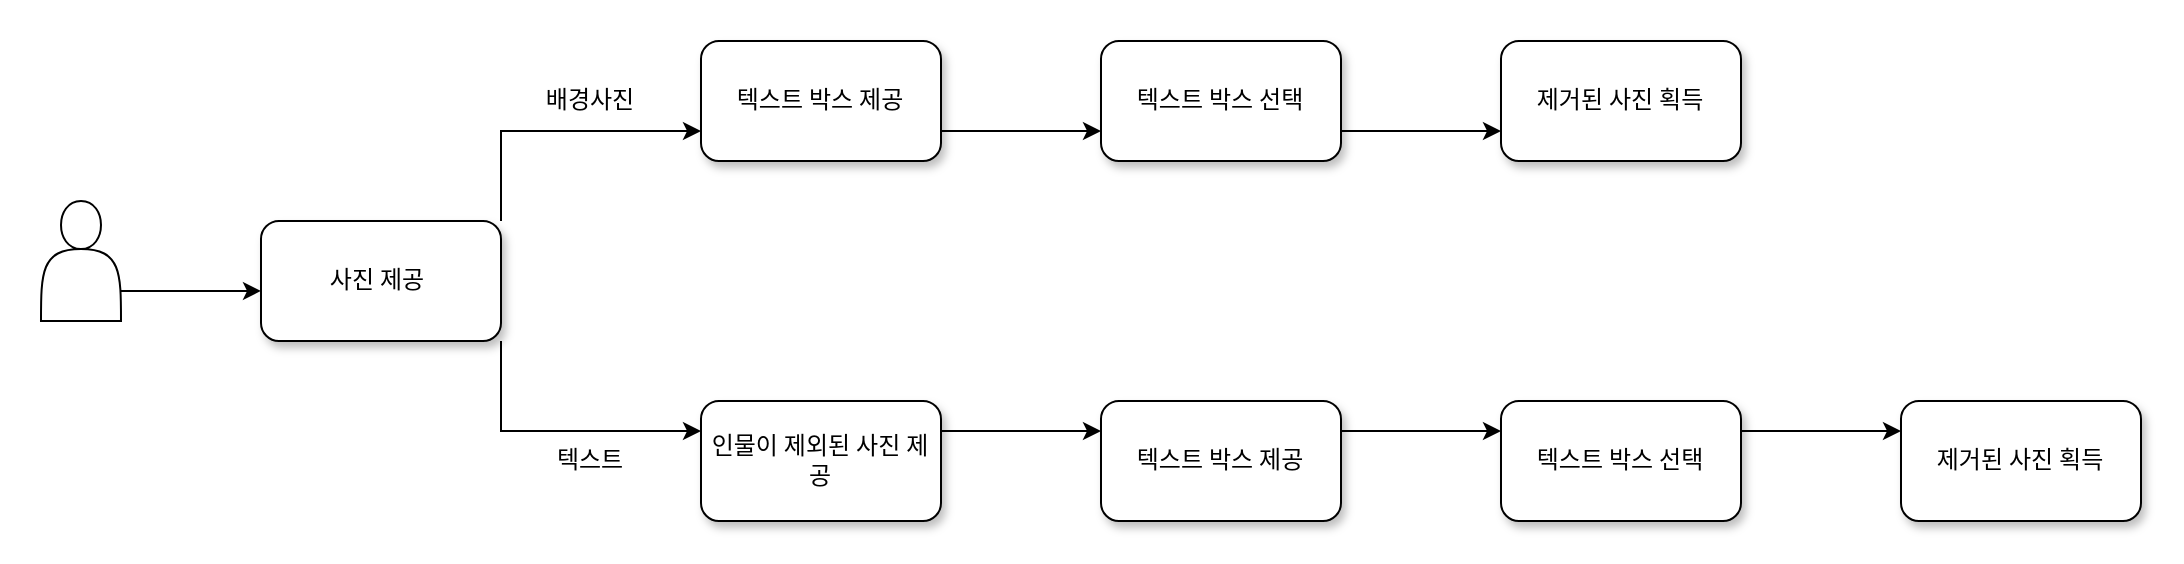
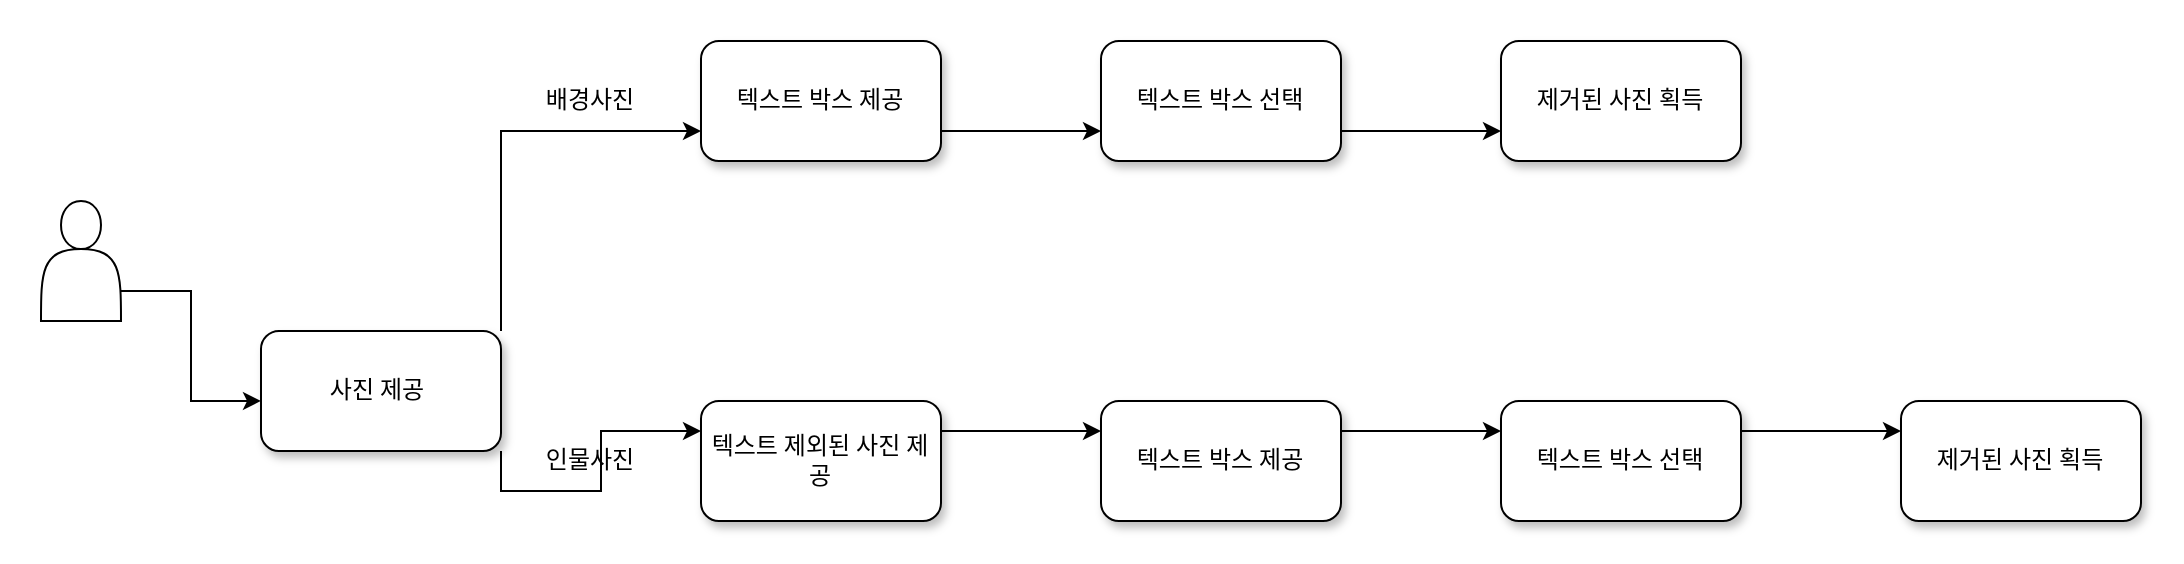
node "사진 제공": moved (381, 281) -> (381, 391)
node "텍스트": label "텍스트" -> "인물사진"
node "인물이 제외된 사진 제공": label "인물이 제외된 사진 제공" -> "텍스트 제외된 사진 제공"
